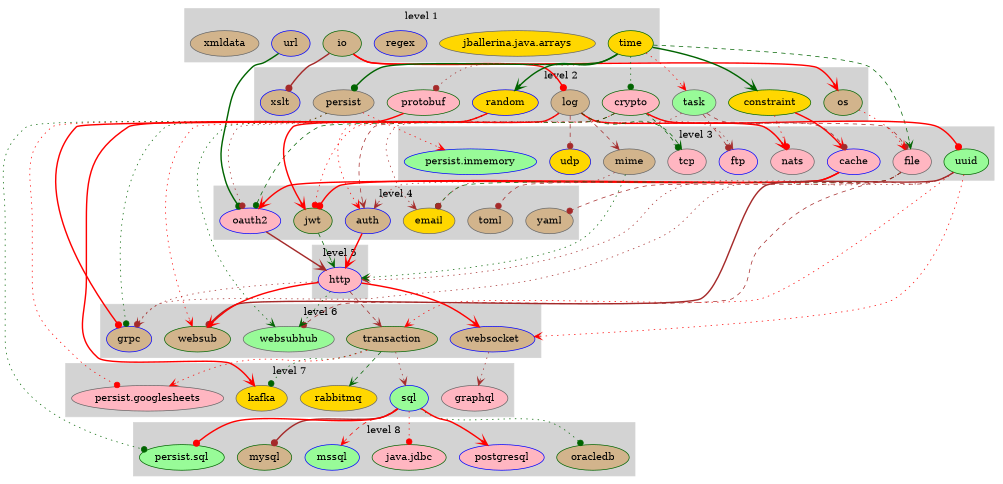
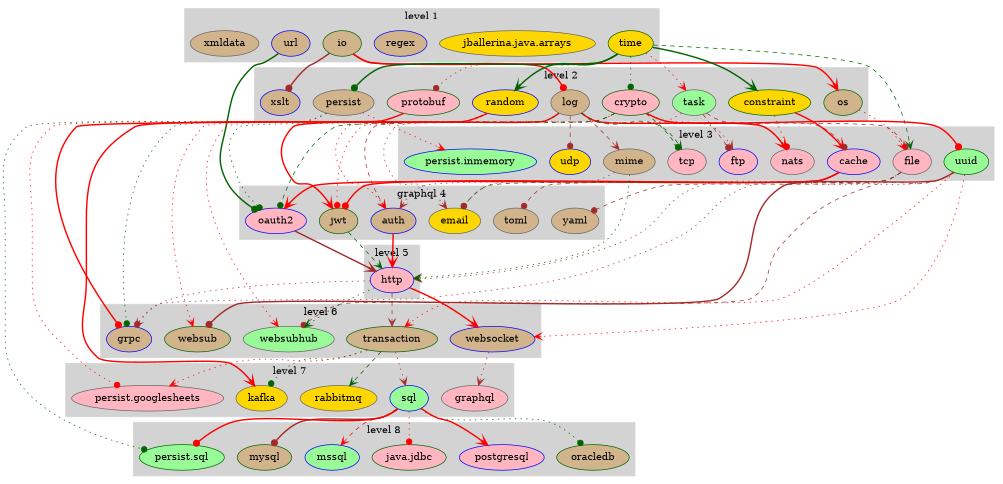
edge "log" -> "oauth2": color brown -> darkgreen
edge "random" -> "websubhub": color darkgreen -> red
cluster "level 4": label "level 4" -> "graphql 4"
edge "http" -> "websub": removed
